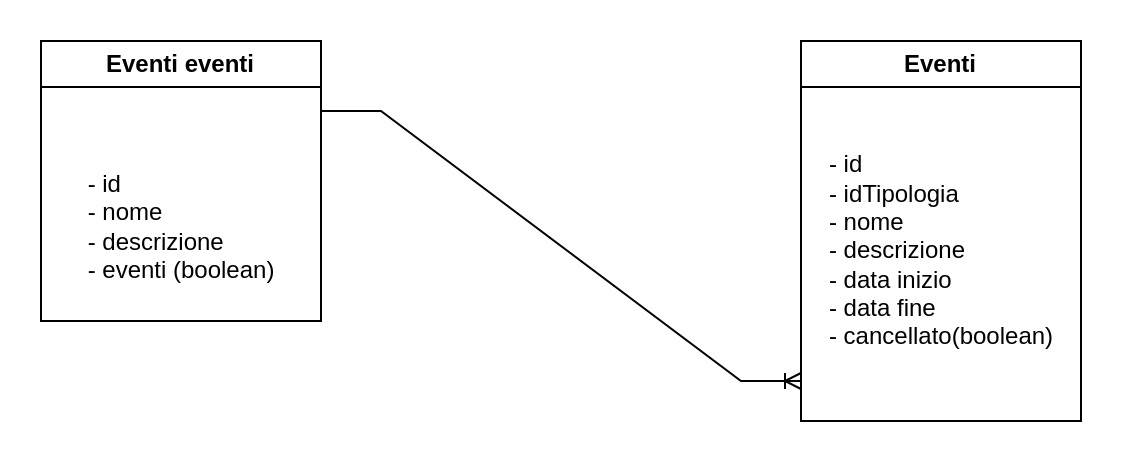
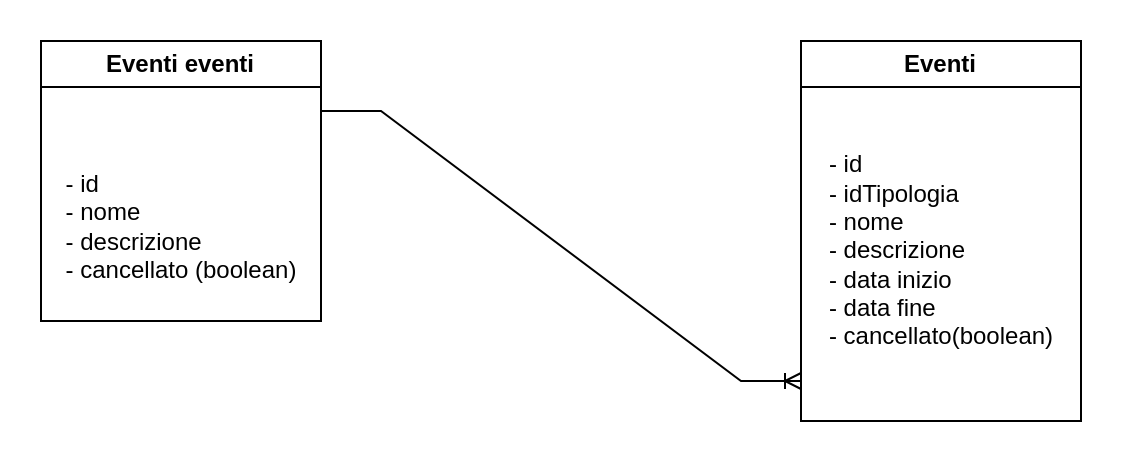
node "- id - nome - descrizione - eventi (boolean)": label "- id - nome - descrizione - eventi (boolean)" -> "- id - nome - descrizione - cancellato (boolean)"
